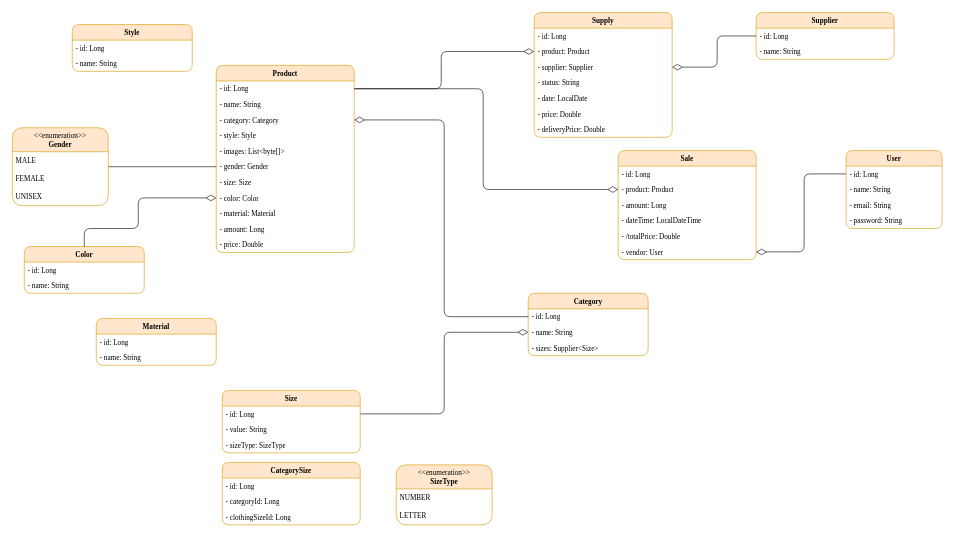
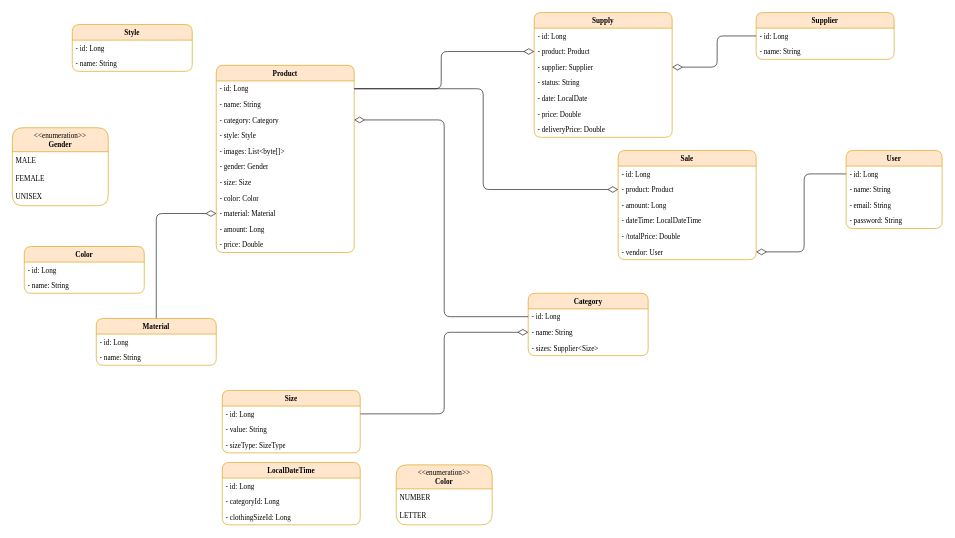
edge "<<enumeration>> Gender" -- "- gender: Gender": removed
edge "Color" -> "- color: Color": removed
edge "Material" -> "- material: Material": added
node "CategorySize": label "CategorySize" -> "LocalDateTime"
node "<<enumeration>> SizeType": label "<<enumeration>> SizeType" -> "<<enumeration>> Color"
